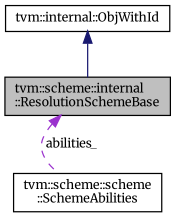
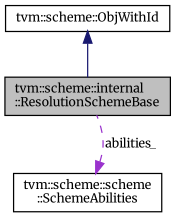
node "tvm::internal::ObjWithId": label "tvm::internal::ObjWithId" -> "tvm::scheme::ObjWithId"
edge "tvm::scheme::scheme ::SchemeAbilities" -> "tvm::scheme::internal ::ResolutionSchemeBase": reversed
